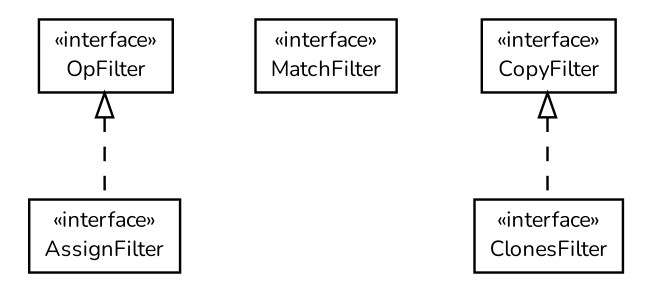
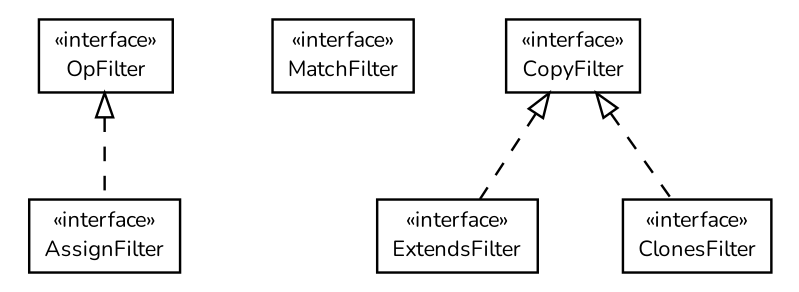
node "ExtendsFilter": added
